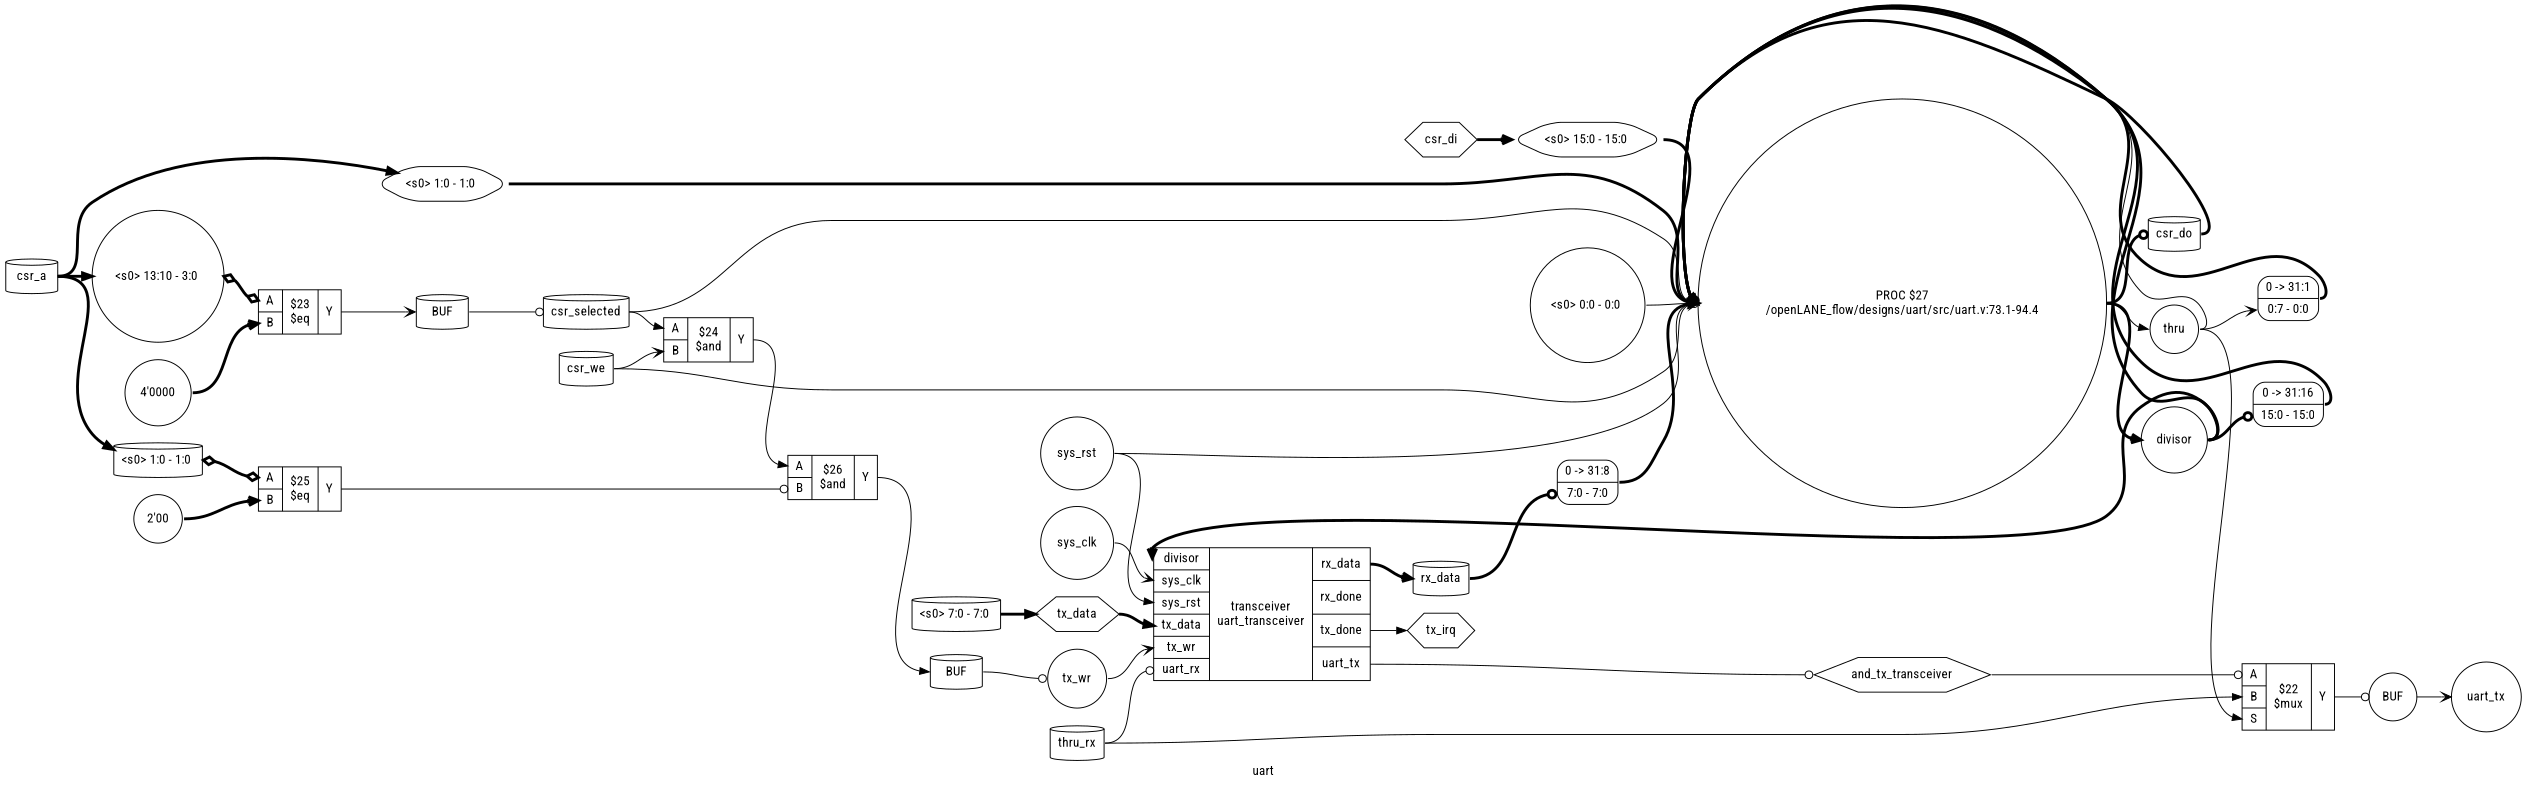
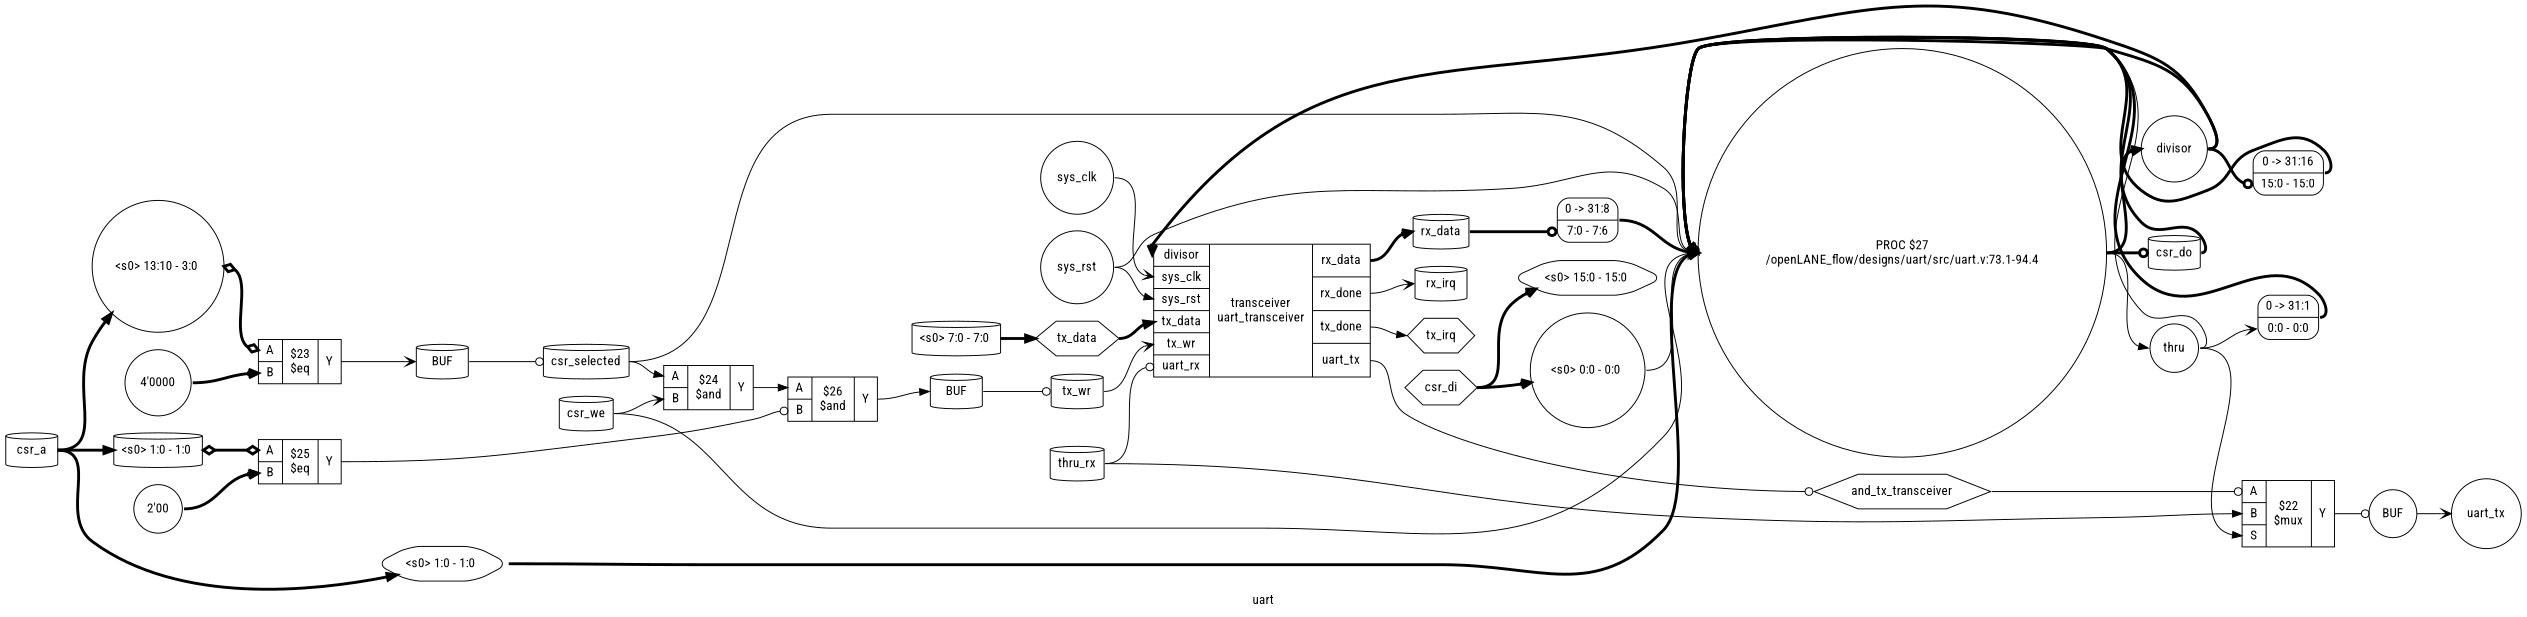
edge "<s0> 15:0 - 15:0" -> "PROC $27 /openLANE_flow/designs/uart/src/uart.v:73.1-94.4": removed
node "rx_irq": added
node "0 -> 31:1": text "0:7 - 0:0" -> "0:0 - 0:0"
edge "csr_di" -> "<s0> 0:0 - 0:0": added
node "0 -> 31:8": text "7:0 - 7:0" -> "7:0 - 7:6"
node "tx_wr": shape circle -> cylinder
